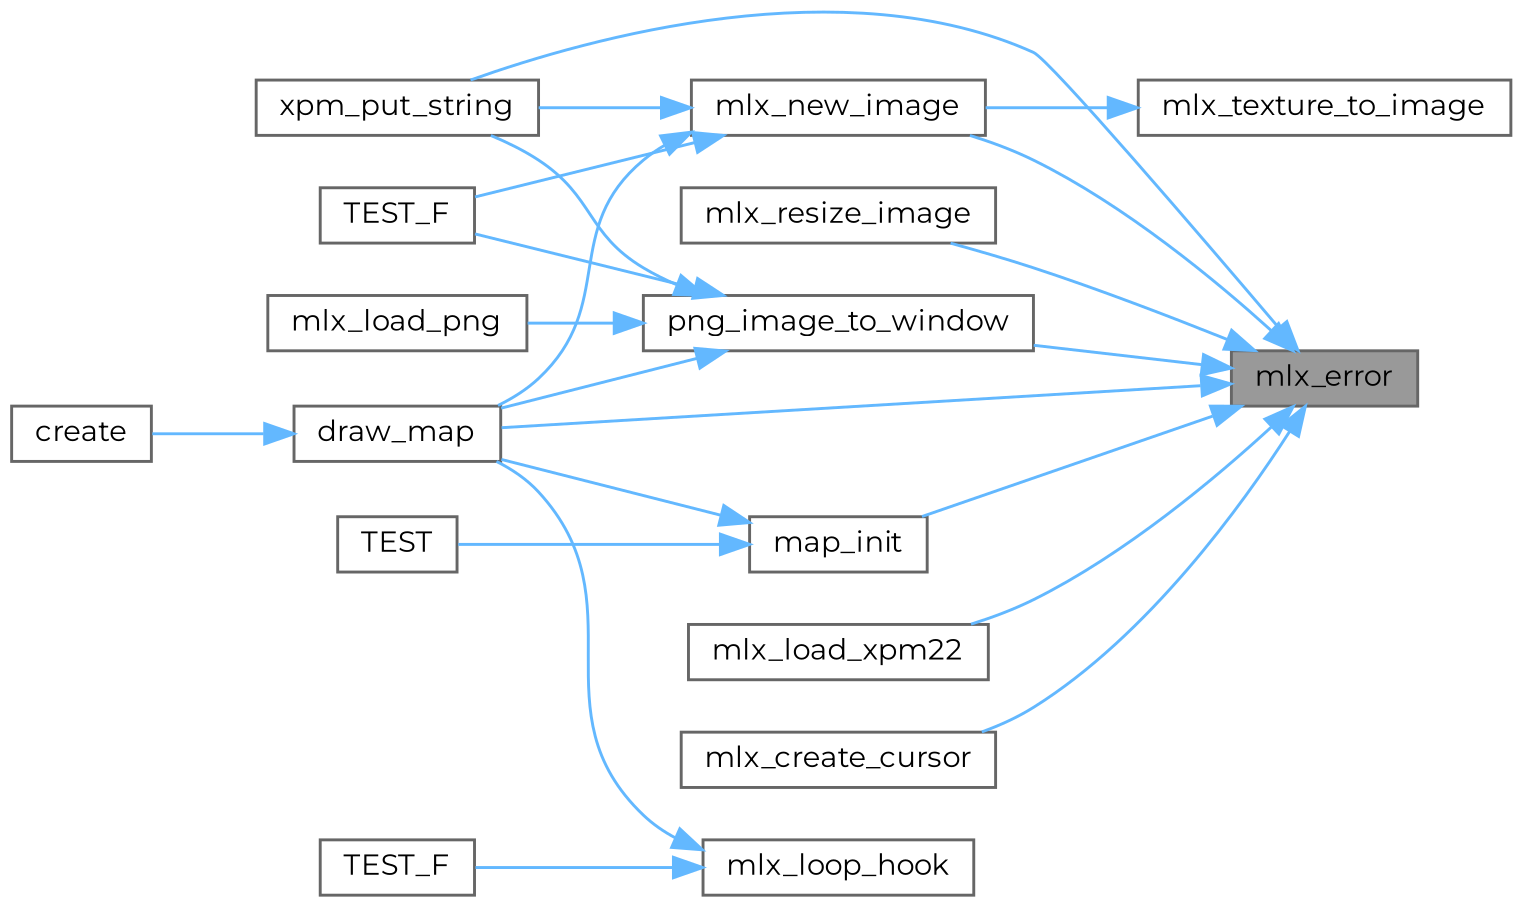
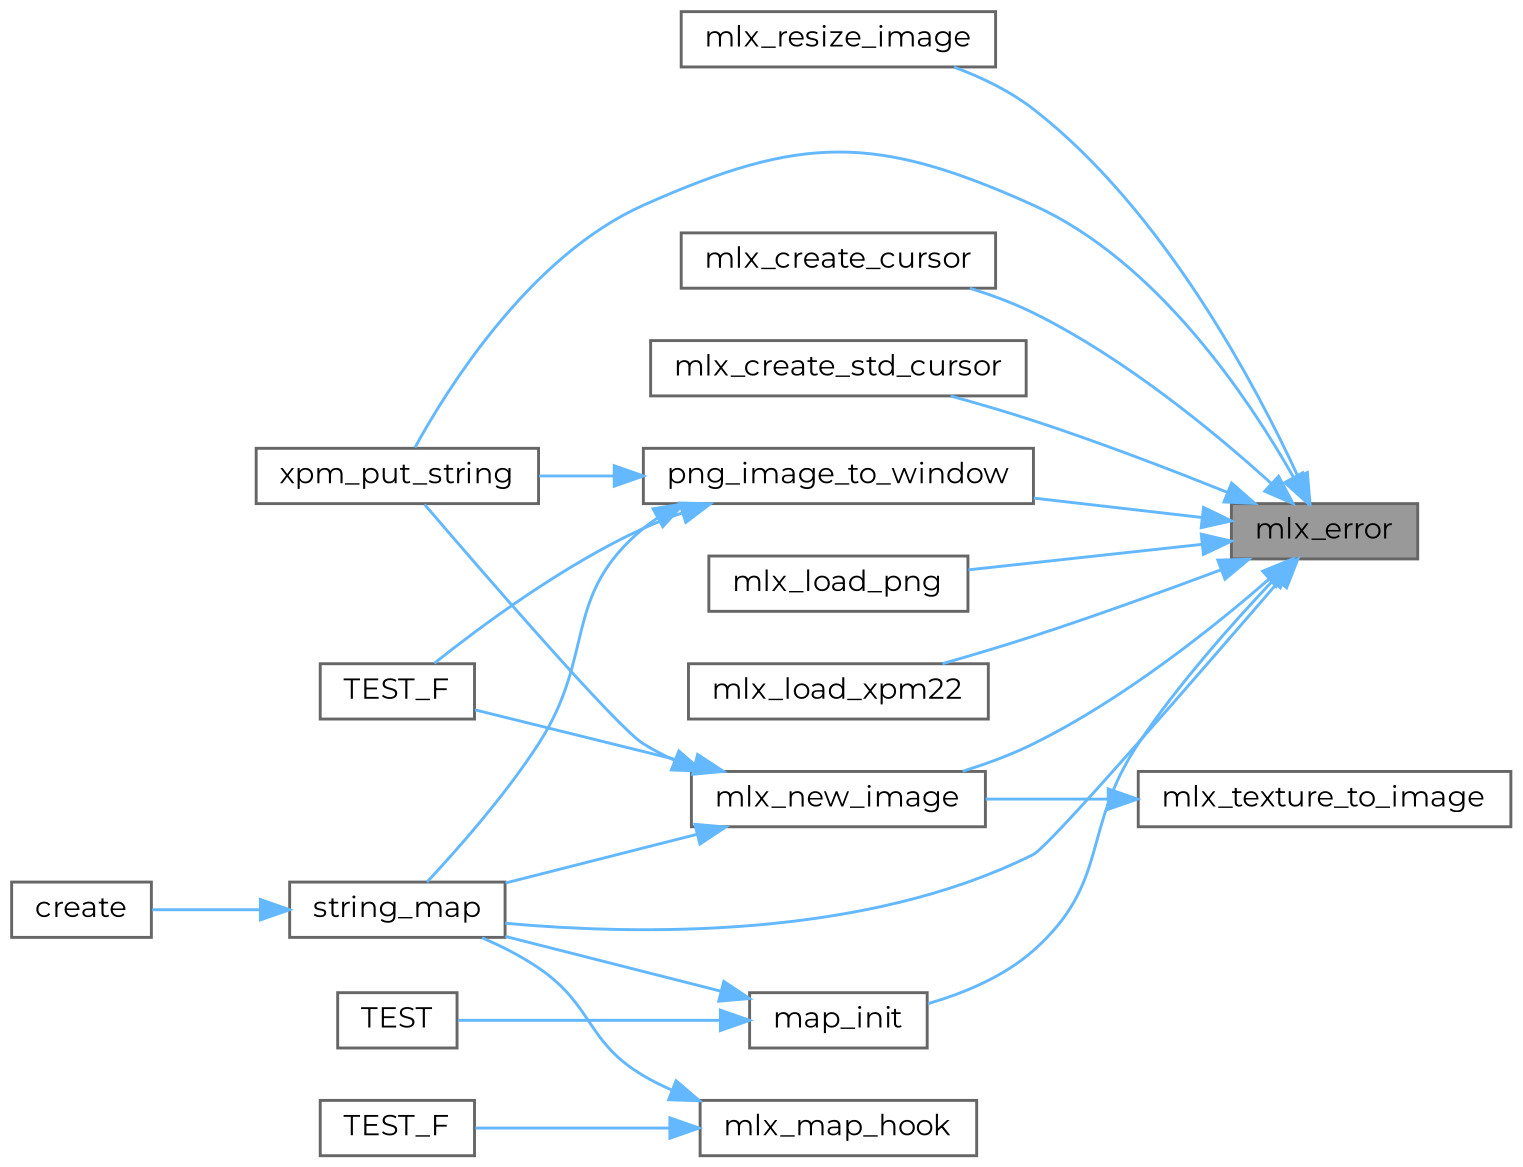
edge "mlx_load_png" -> "png_image_to_window": now "mlx_load_png" -> "mlx_error"
node "mlx_create_std_cursor": added
node "draw_map": label "draw_map" -> "string_map"
node "mlx_loop_hook": label "mlx_loop_hook" -> "mlx_map_hook"
